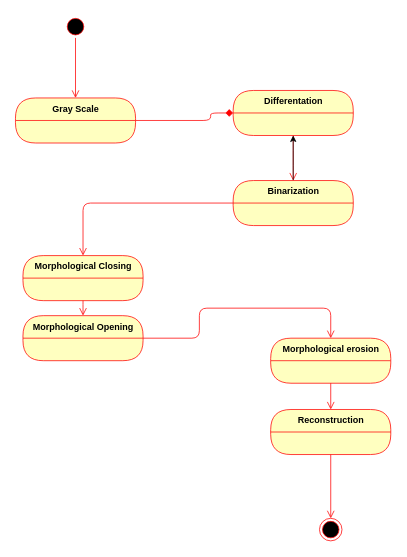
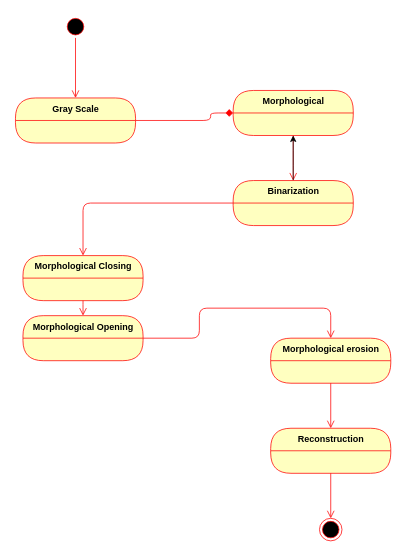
node "Differentation": label "Differentation" -> "Morphological"
node "Reconstruction": moved (330, 432) -> (330, 450)
